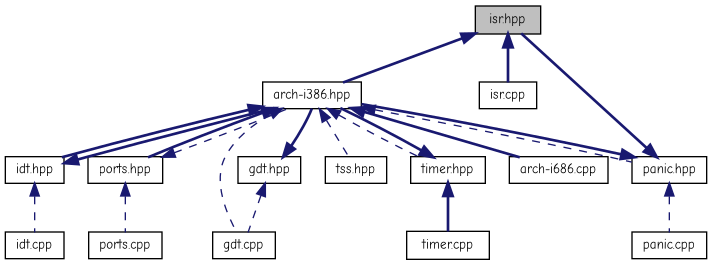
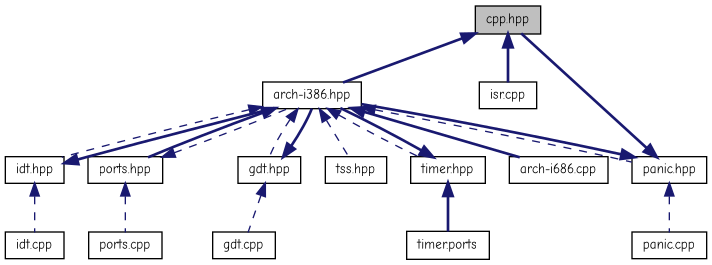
node "isr.hpp": label "isr.hpp" -> "cpp.hpp"
edge "idt.hpp" -> "arch-i386.hpp": style bold -> dashed
edge "gdt.cpp" -> "arch-i386.hpp": now "gdt.hpp" -> "arch-i386.hpp"
node "timer.cpp": label "timer.cpp" -> "timer.ports"
